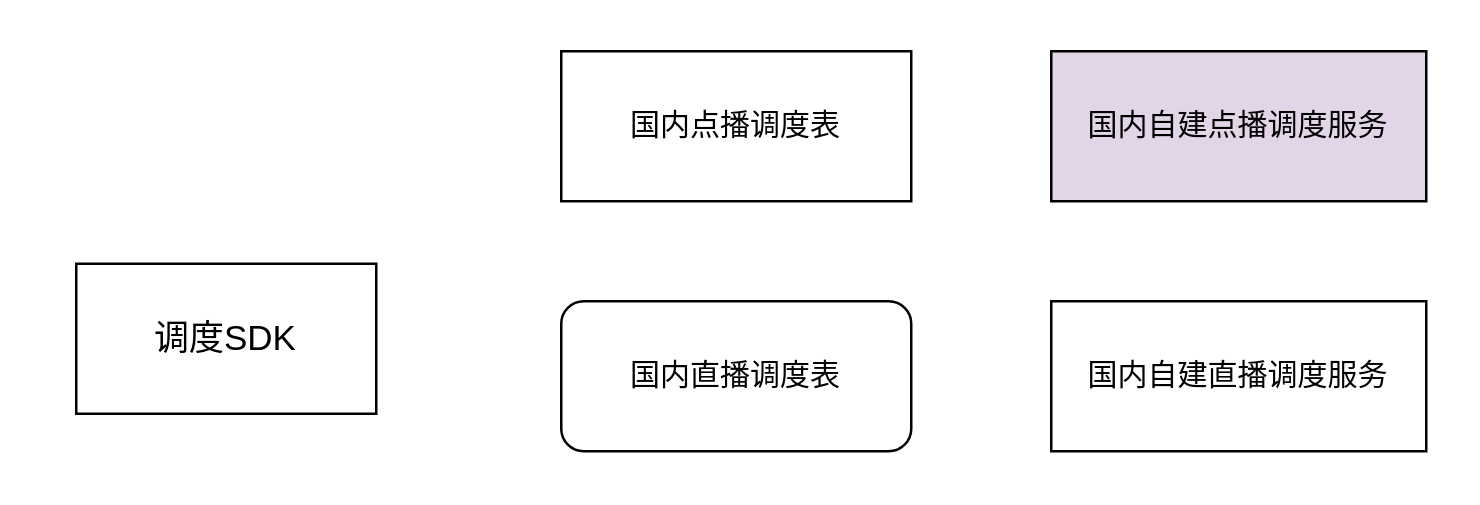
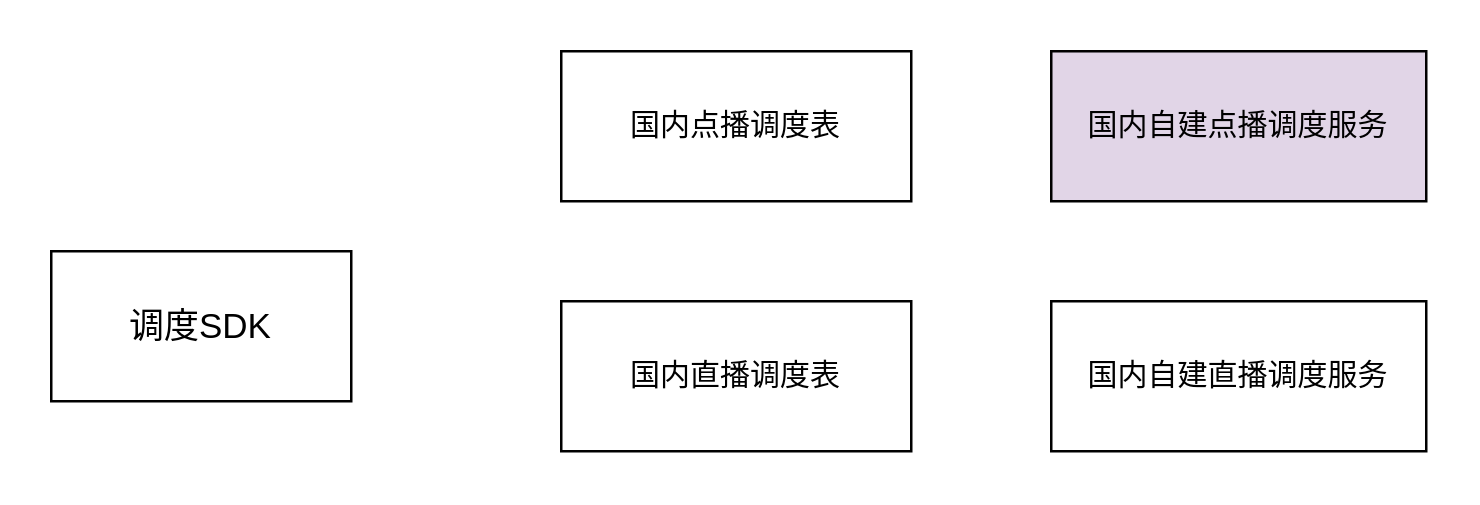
node "调度SDK": moved (226, 339) -> (201, 326)
node "国内直播调度表": shape rounded rectangle -> rectangle
